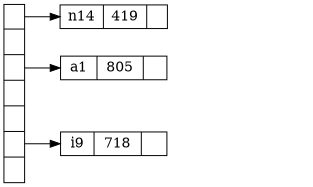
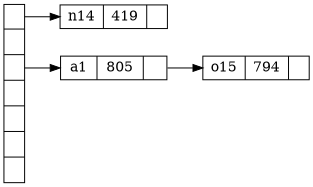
node "o15": added
node "i9": removed
